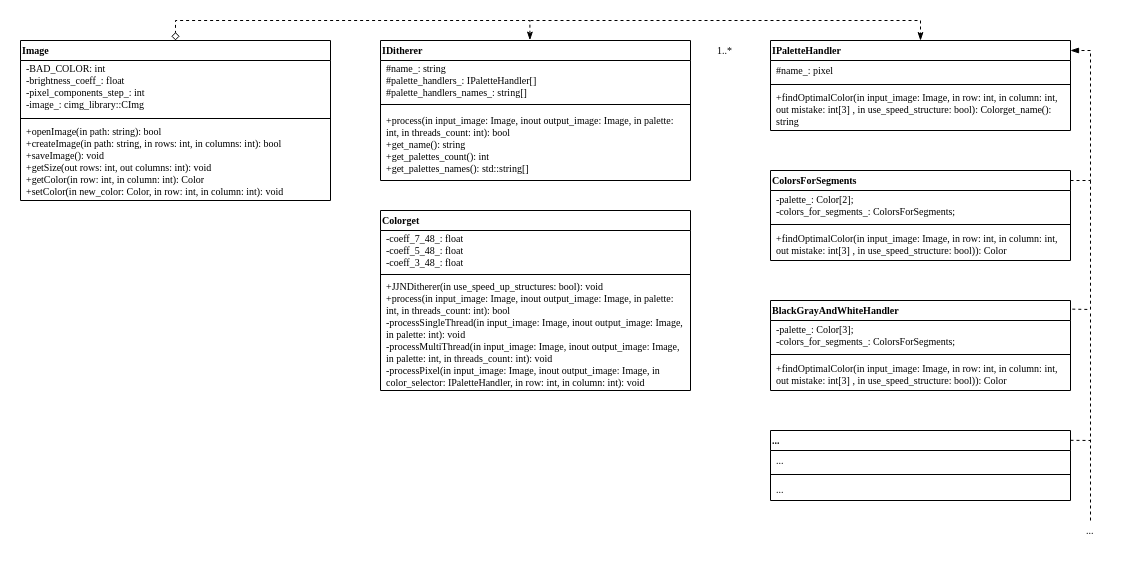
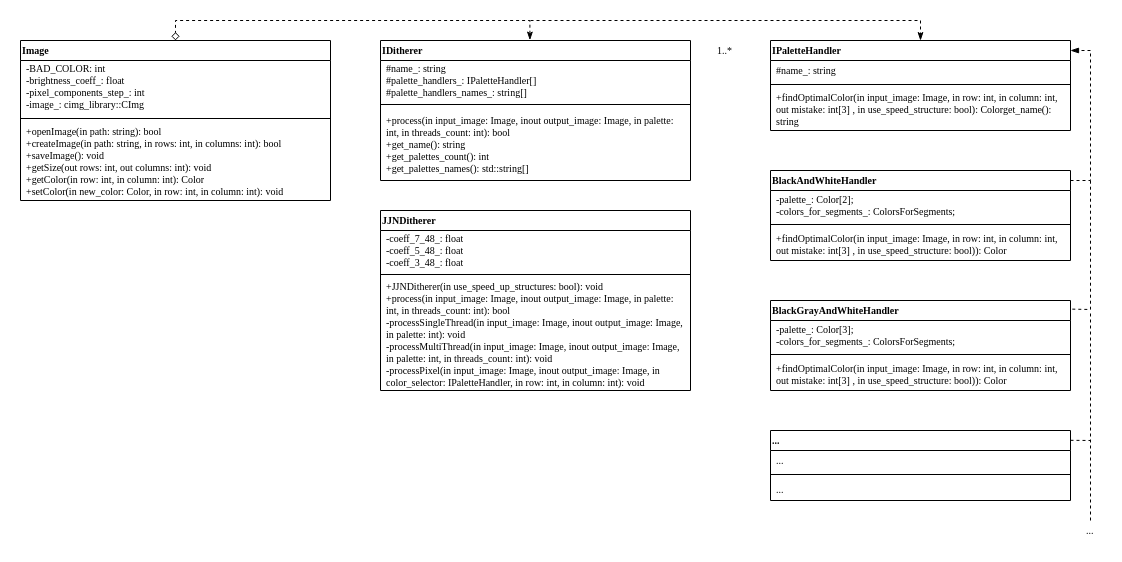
node "#name_: pixel": label "#name_: pixel" -> "#name_: string"
node "ColorsForSegments": label "ColorsForSegments" -> "BlackAndWhiteHandler"
node "Colorget": label "Colorget" -> "JJNDitherer"
